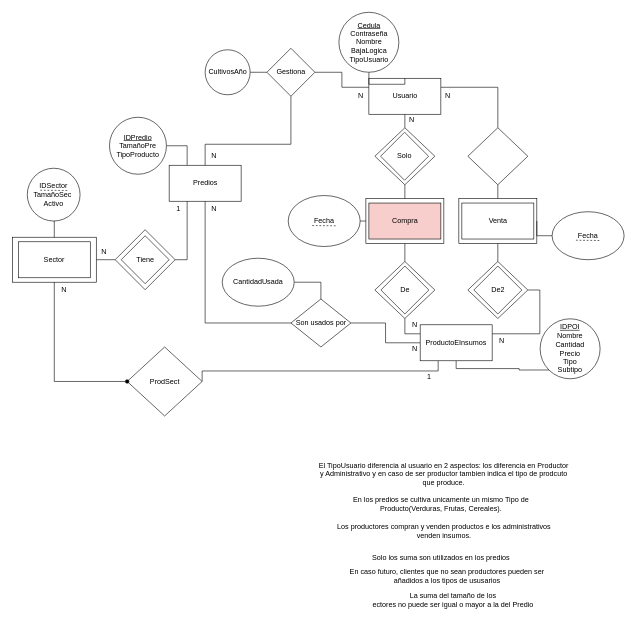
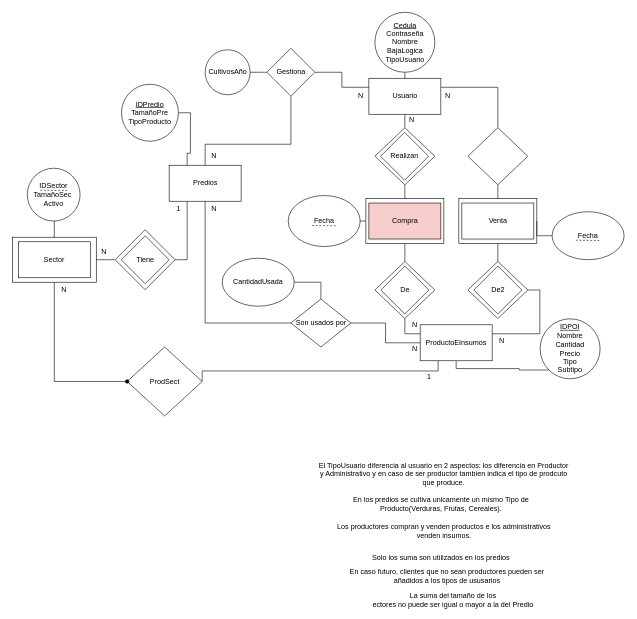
node "Cedula Contraseña Nombre BajaLogica TipoUsuario": moved (369, 42) -> (405, 42)
node "IDPredio TamañoPre TipoProducto": moved (138, 146) -> (150, 113)
node "Solo": label "Solo" -> "Realizan"
